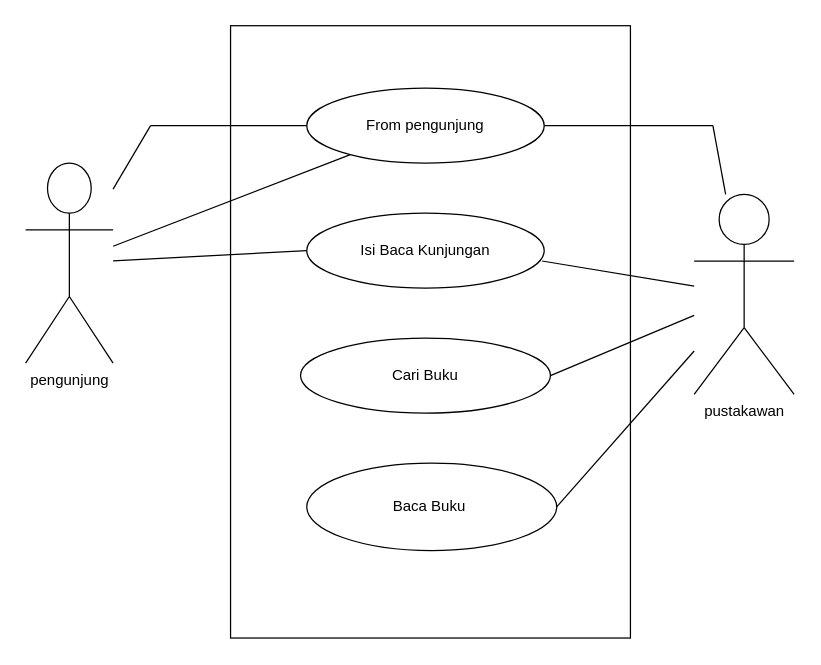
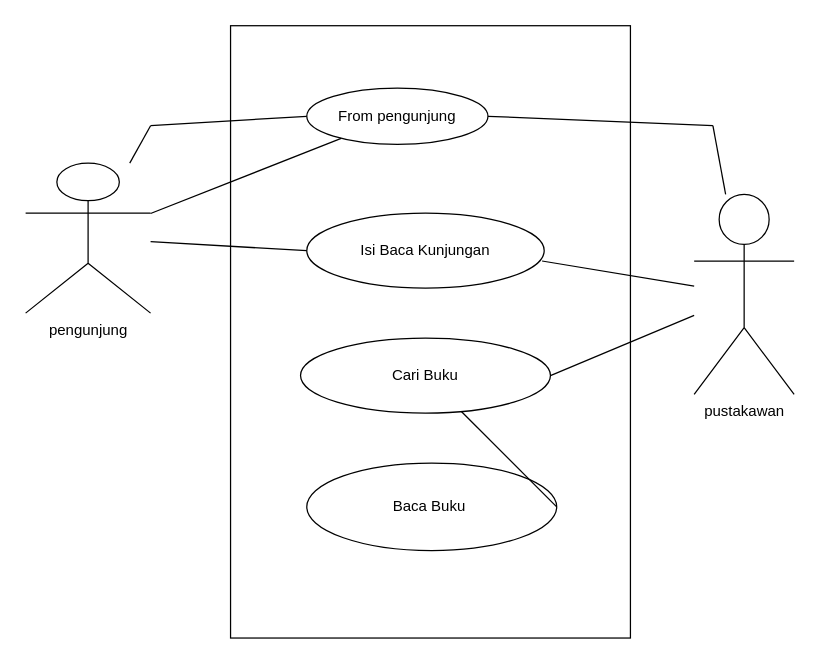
node "From pengunjung": size 238x75 -> 181x56
node "pengunjung": size 88x200 -> 125x150
edge "pustakawan" -- "Baca Buku": now "Cari Buku" -- "Baca Buku"
